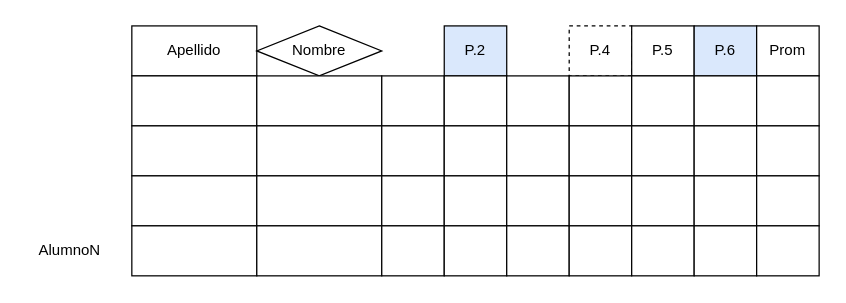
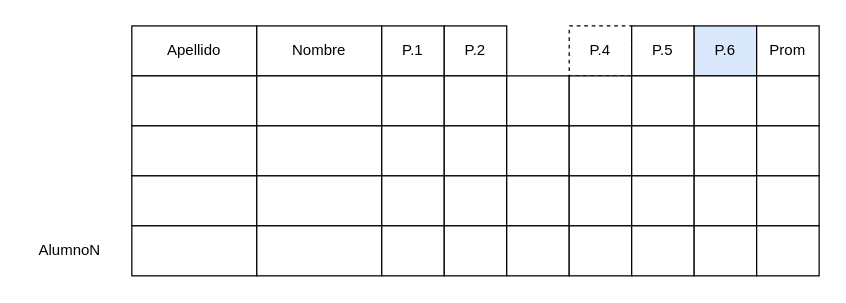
node "Nombre": shape diamond -> rectangle
node "P.1": added
node "P.2": fillcolor #dae8fc -> #ffffff
